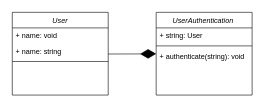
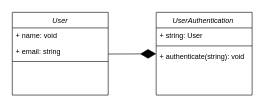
node "+ name: string": label "+ name: string" -> "+ email: string"
